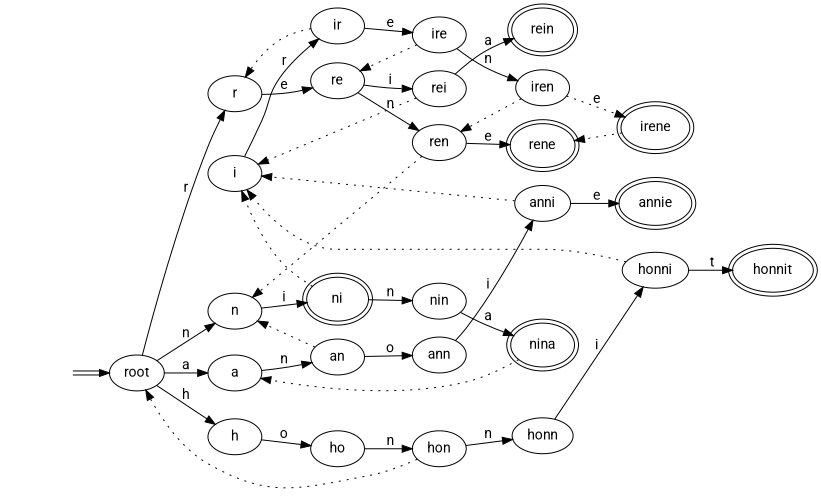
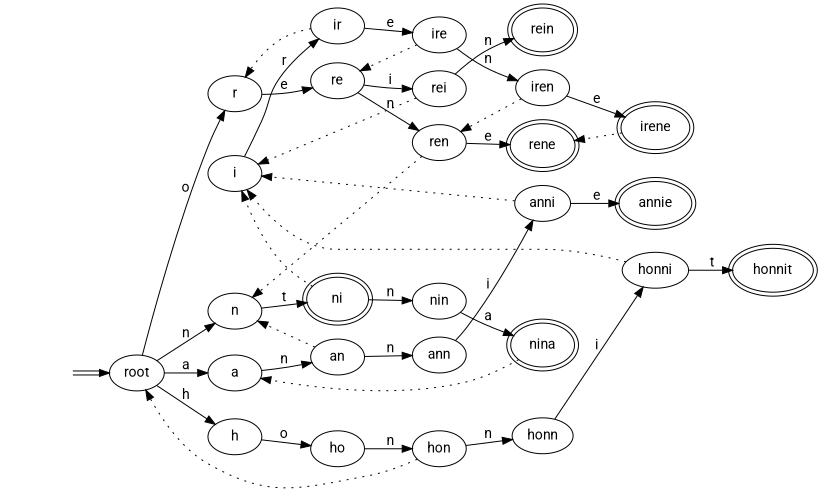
edge "rei" -> "rein": label "a" -> "n"
edge "iren" -> "irene": style dotted -> solid
edge "root" -> "r": label "r" -> "o"
edge "n" -> "ni": label "i" -> "t"
edge "an" -> "ann": label "o" -> "n"
